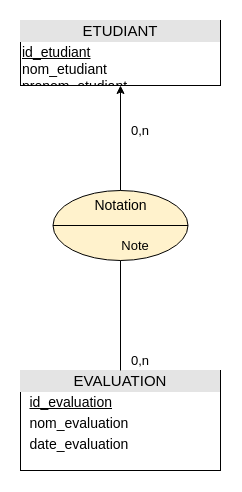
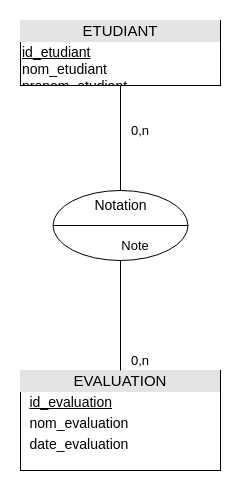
edge "Notation" -> "ETUDIANT id_etudiant nom_etudiant prenom_etudiant": arrowhead classic -> none
node "Notation": fillcolor #fff2cc -> #ffffff
